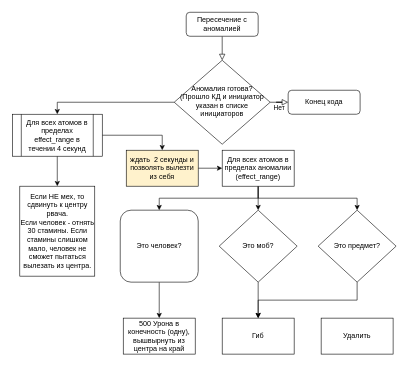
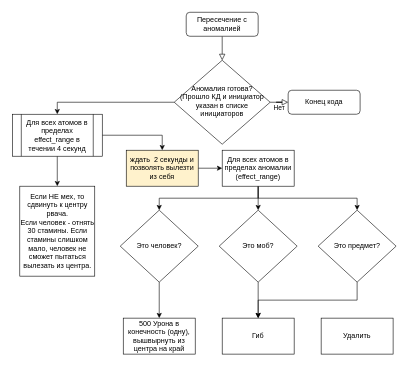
node "Это человек?": shape rounded rectangle -> diamond
